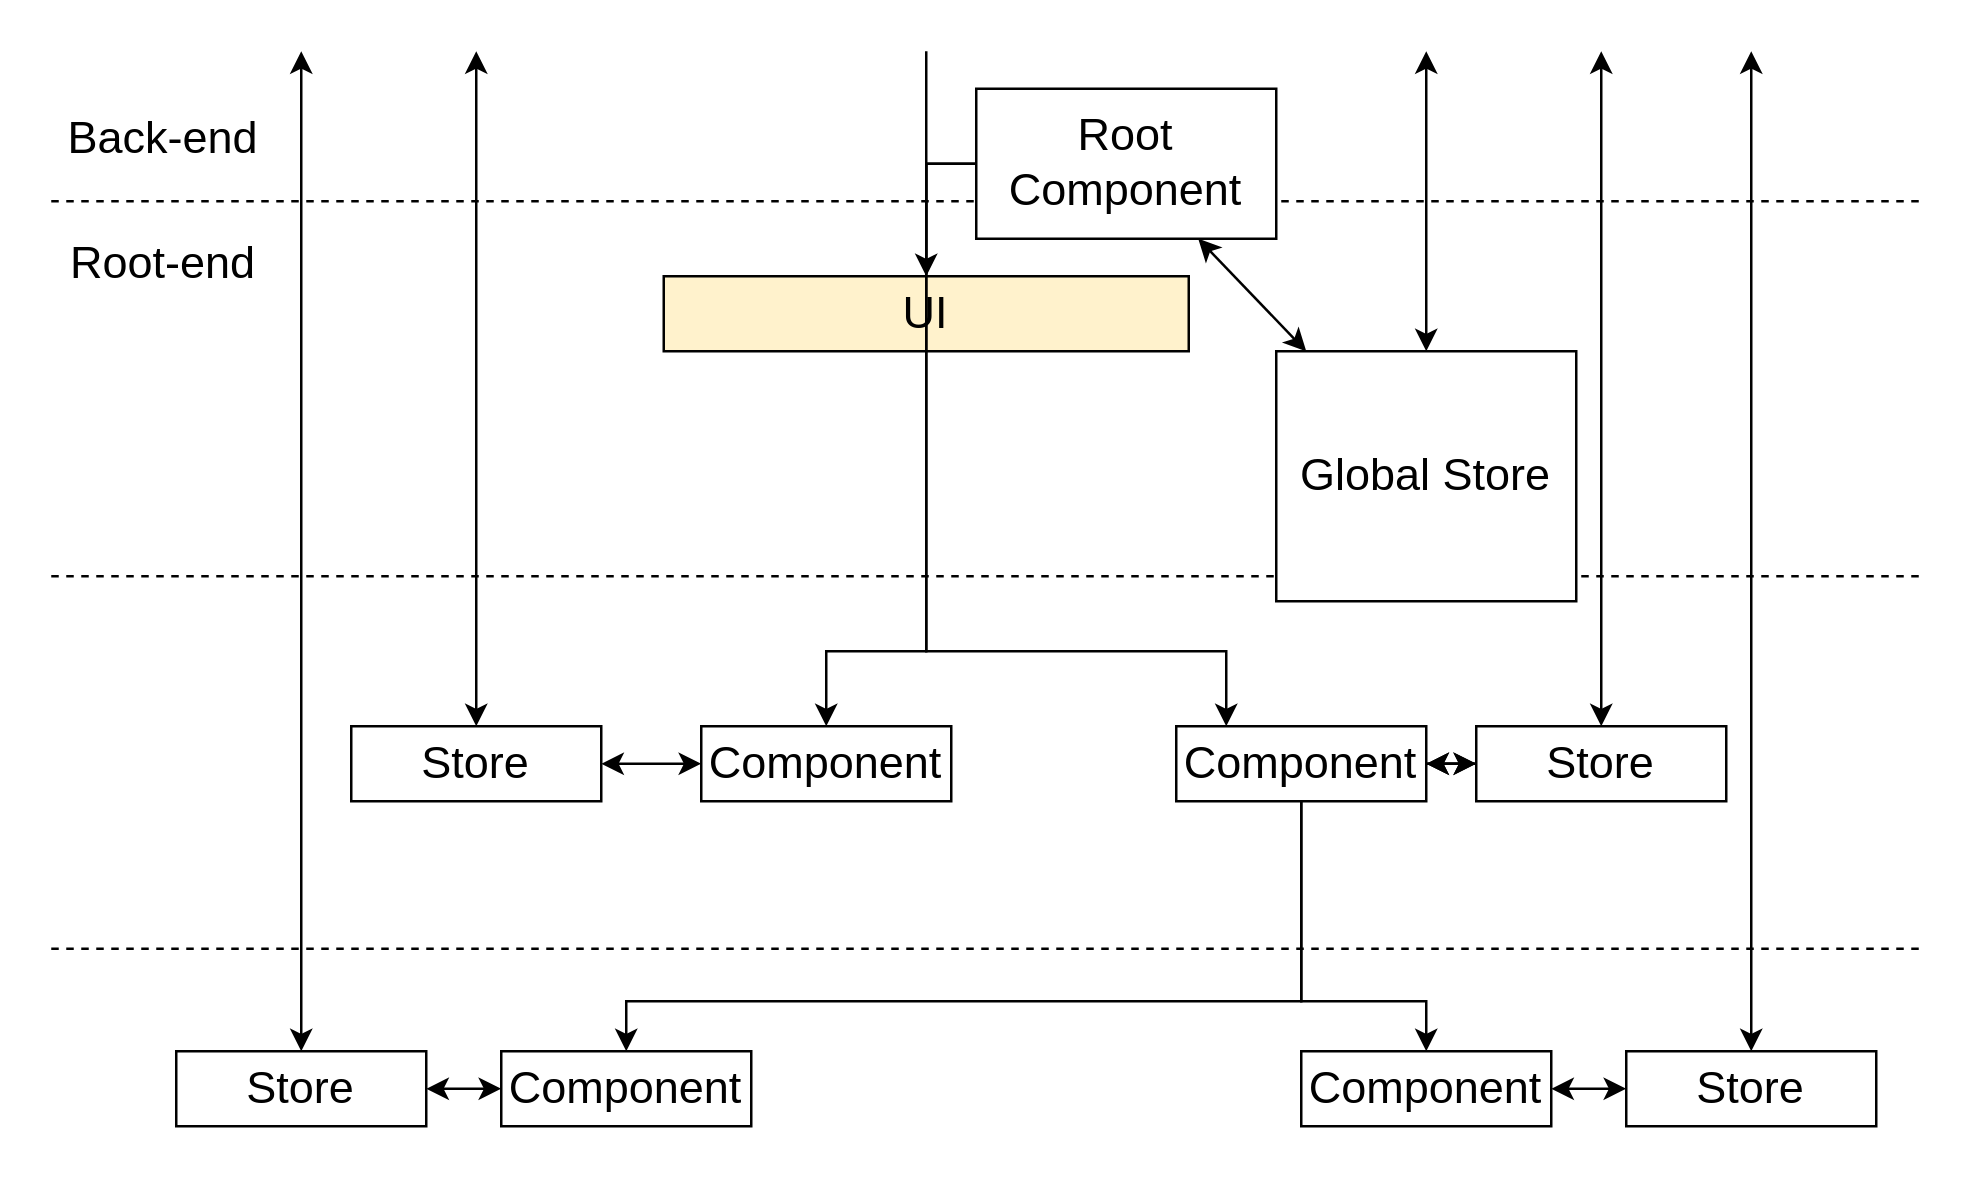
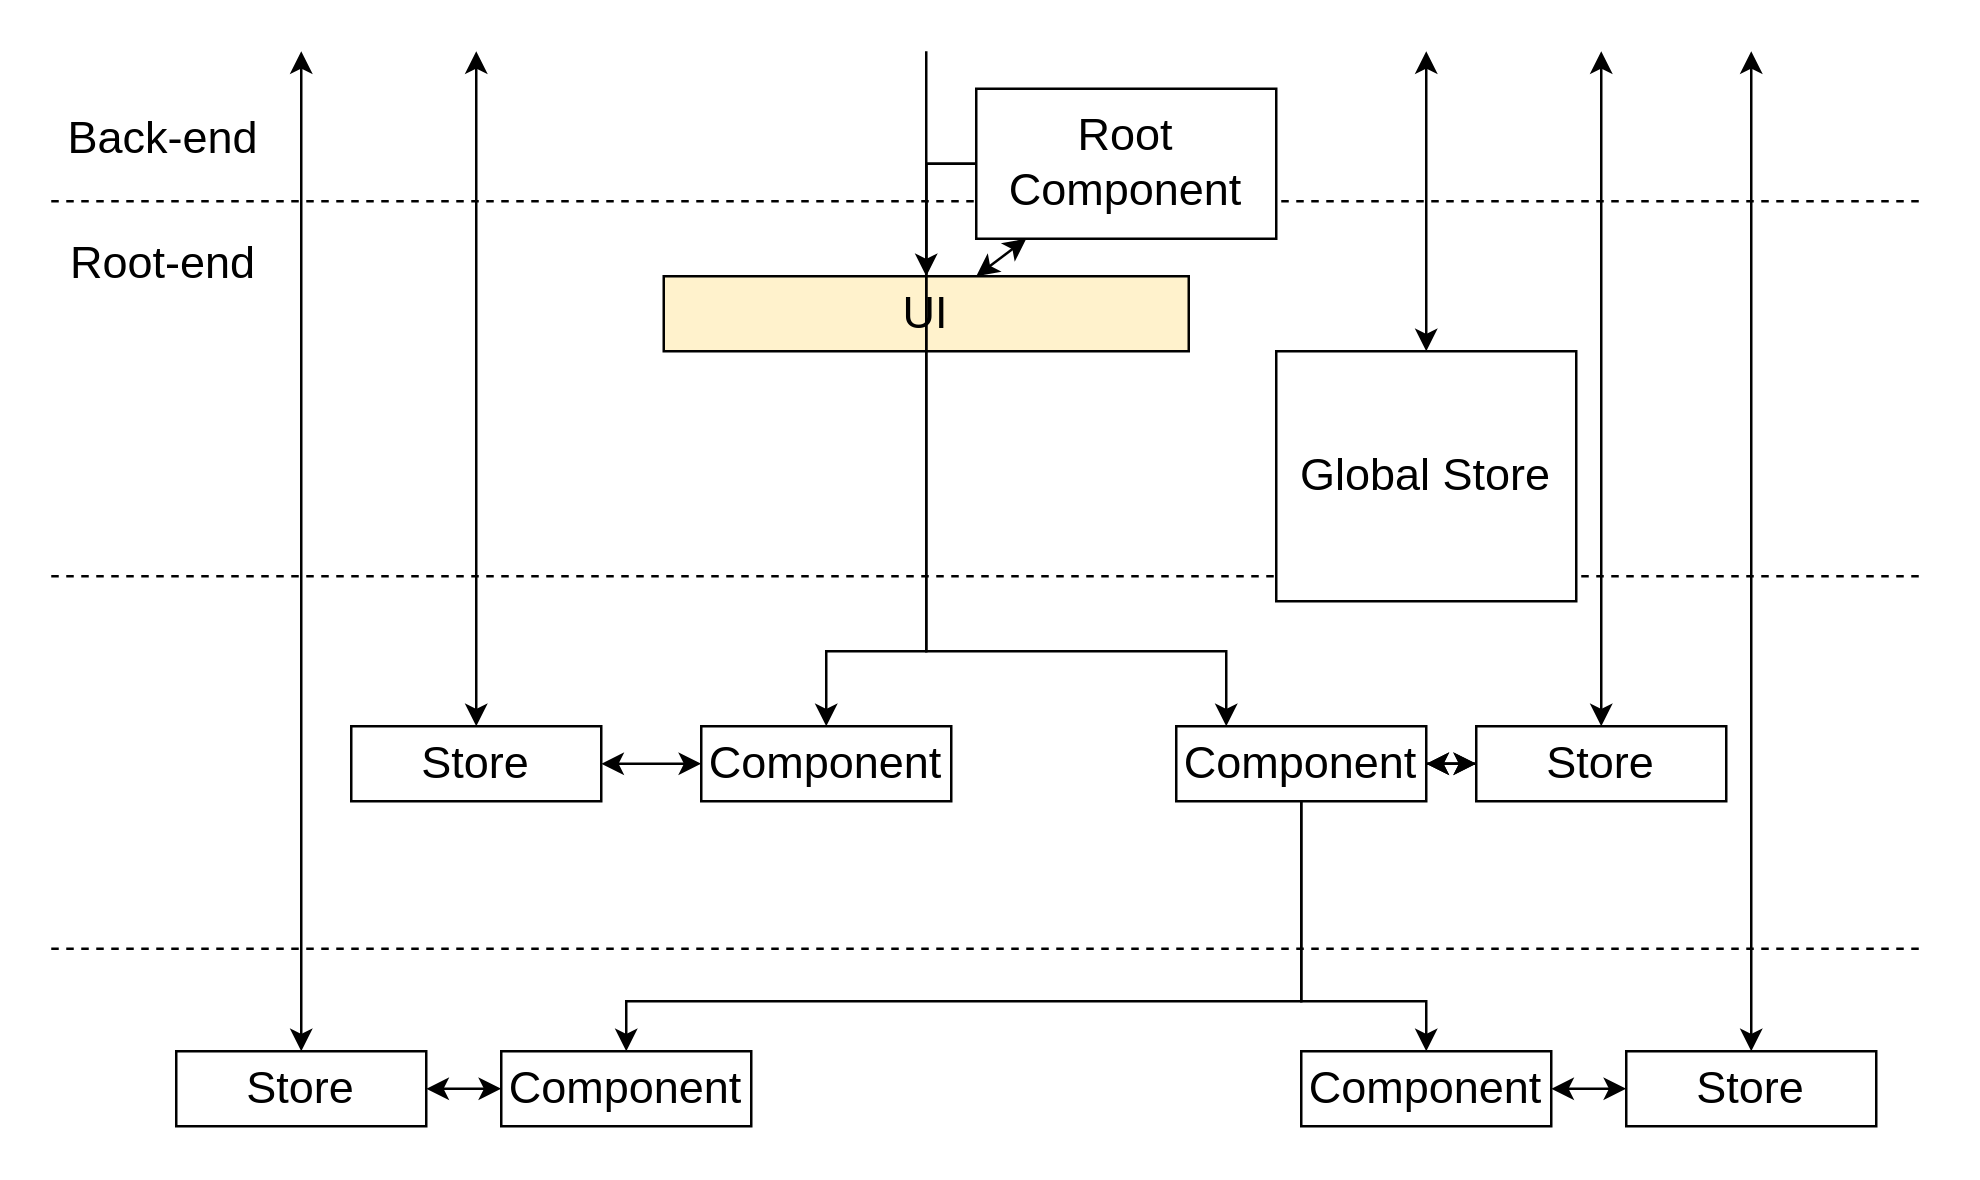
edge "Root Component" -- "Global Store": now "Root Component" -- "UI"
